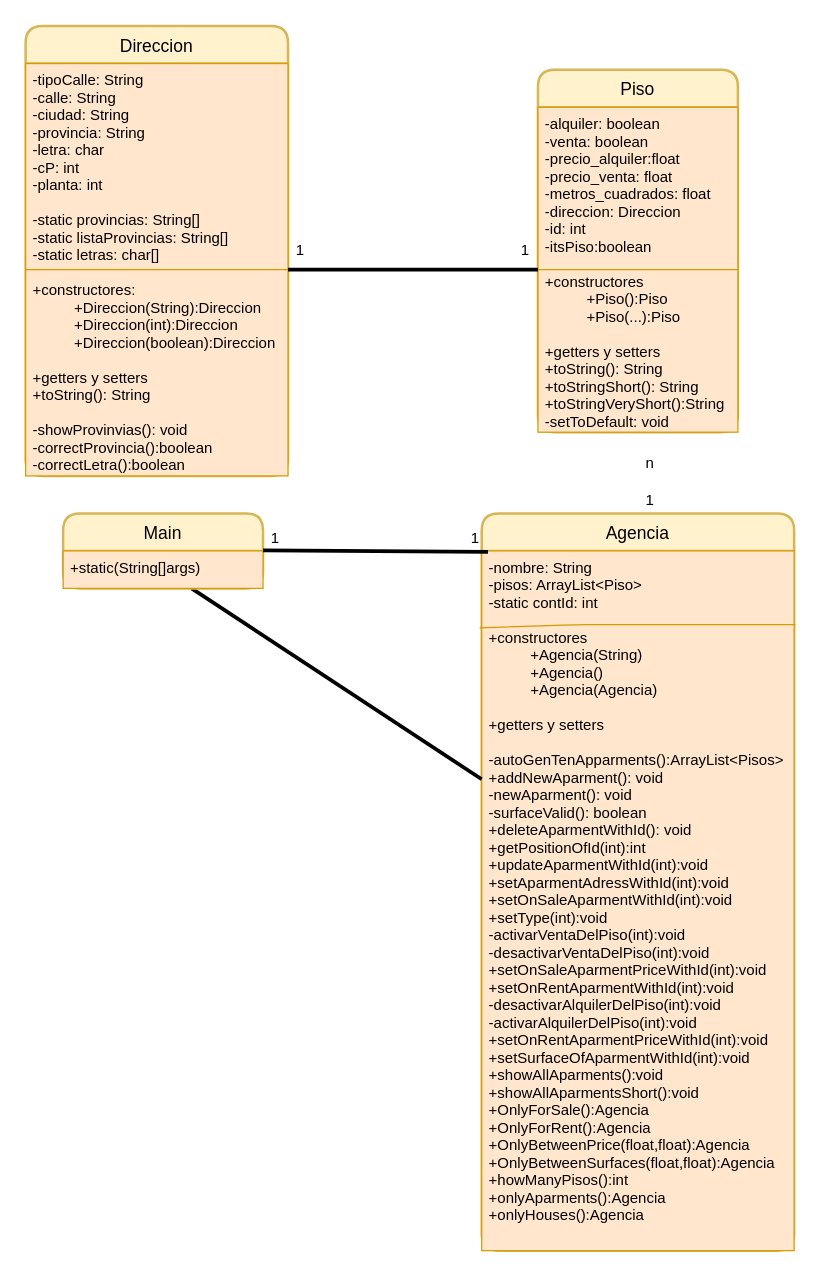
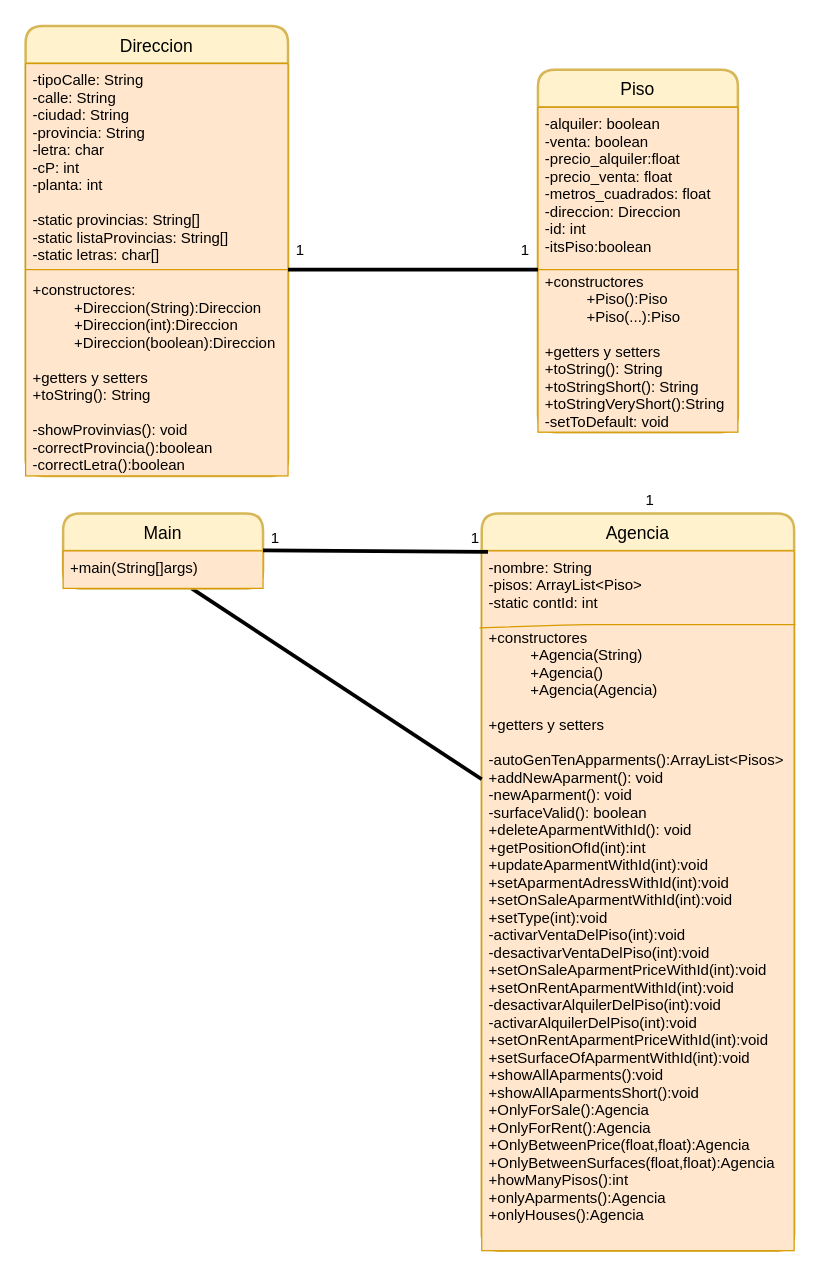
node "n": removed
node "+static(String[]args)": label "+static(String[]args)" -> "+main(String[]args)"
